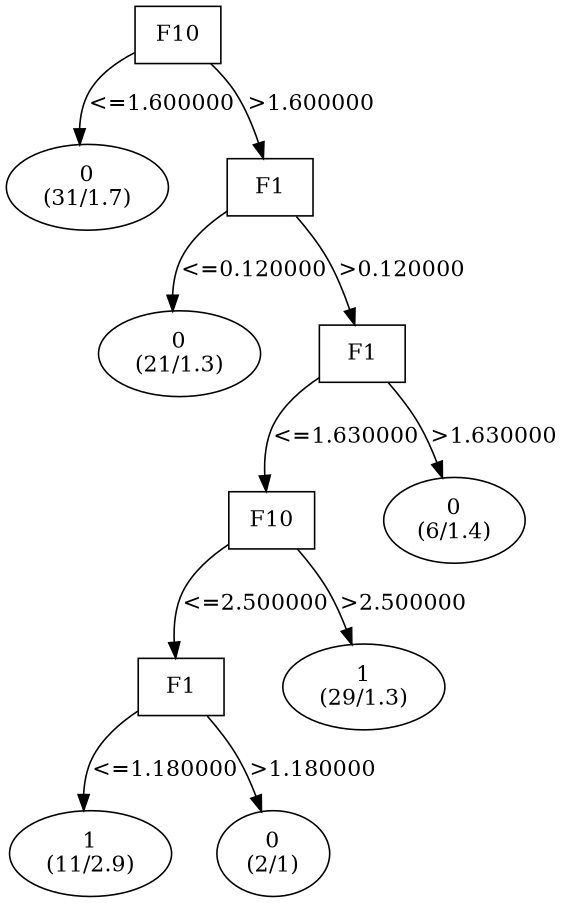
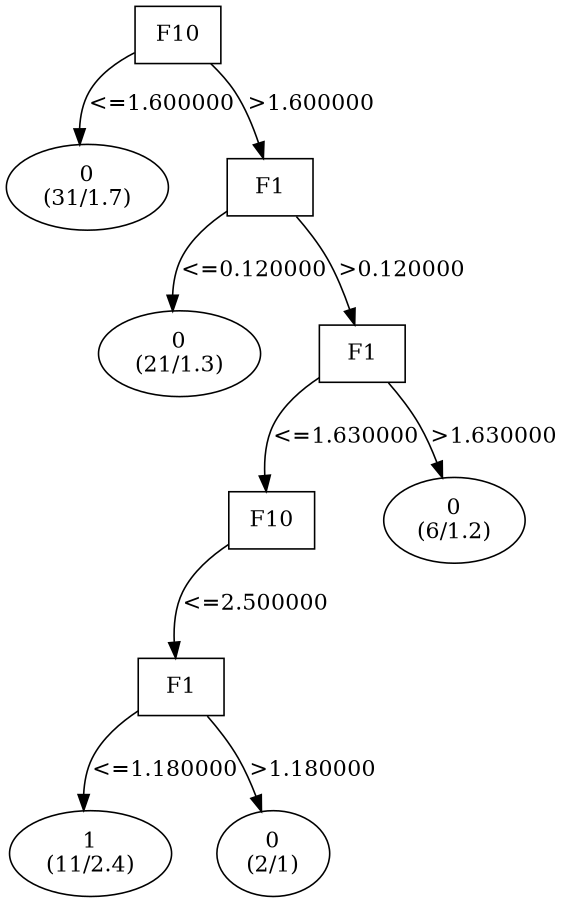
node "0 (6/1.4)": label "0 (6/1.4)" -> "0 (6/1.2)"
node "1 (29/1.3)": removed
node "1 (11/2.9)": label "1 (11/2.9)" -> "1 (11/2.4)"
